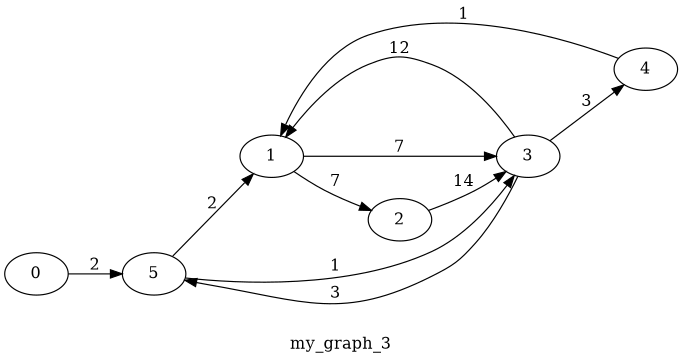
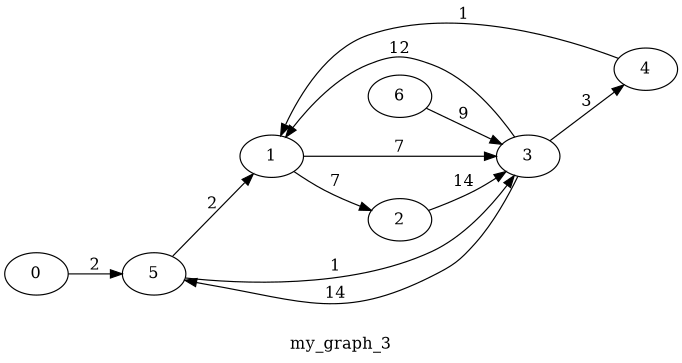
node "6": added
edge "3" -> "5": label "3" -> "14"
